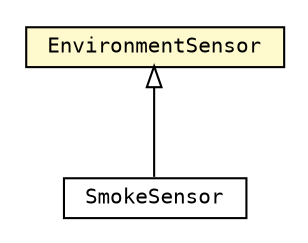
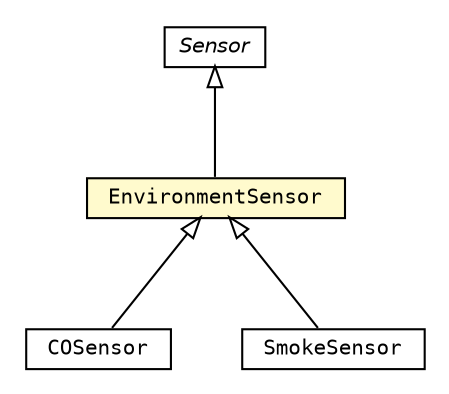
node "Sensor": added
node "COSensor": added
